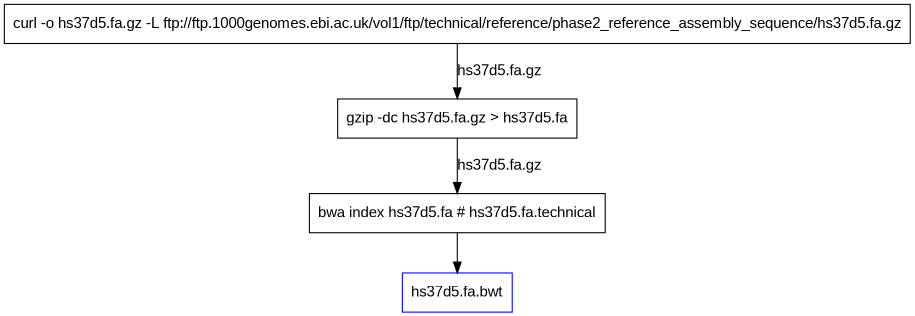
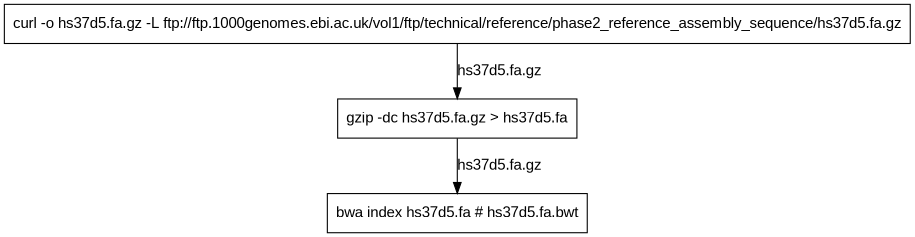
node "bwa index hs37d5.fa # hs37d5.fa.technical": label "bwa index hs37d5.fa # hs37d5.fa.technical" -> "bwa index hs37d5.fa # hs37d5.fa.bwt"
node "hs37d5.fa.bwt": removed
